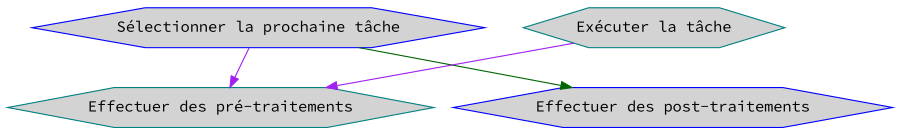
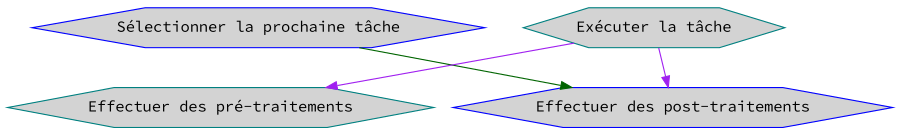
edge "Exécuter la tâche" -> "Effectuer des post-traitements": added
edge "Sélectionner la prochaine tâche" -> "Effectuer des pré-traitements": removed
